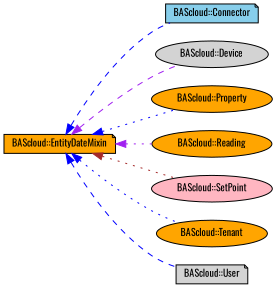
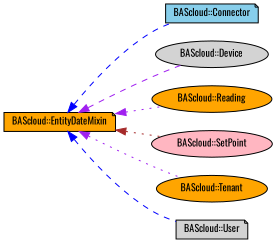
node "BAScloud::Property": removed
edge "BAScloud::Tenant" -> "BAScloud::EntityDateMixin": color blue -> purple
